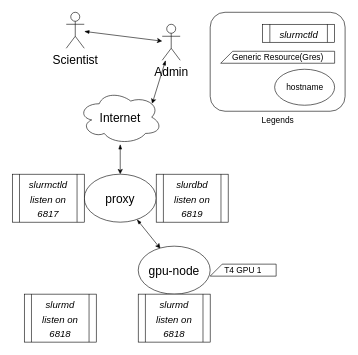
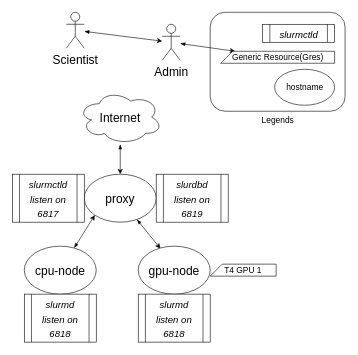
edge "Admin" -- "Internet": now "Admin" -- "Generic Resource(Gres)"
edge "proxy" -- "cpu-node": added
node "cpu-node": added
